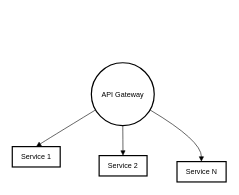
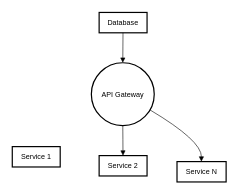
node "Database": added
edge "Database" -> "API Gateway": added
edge "API Gateway" -> "Service 1": removed
